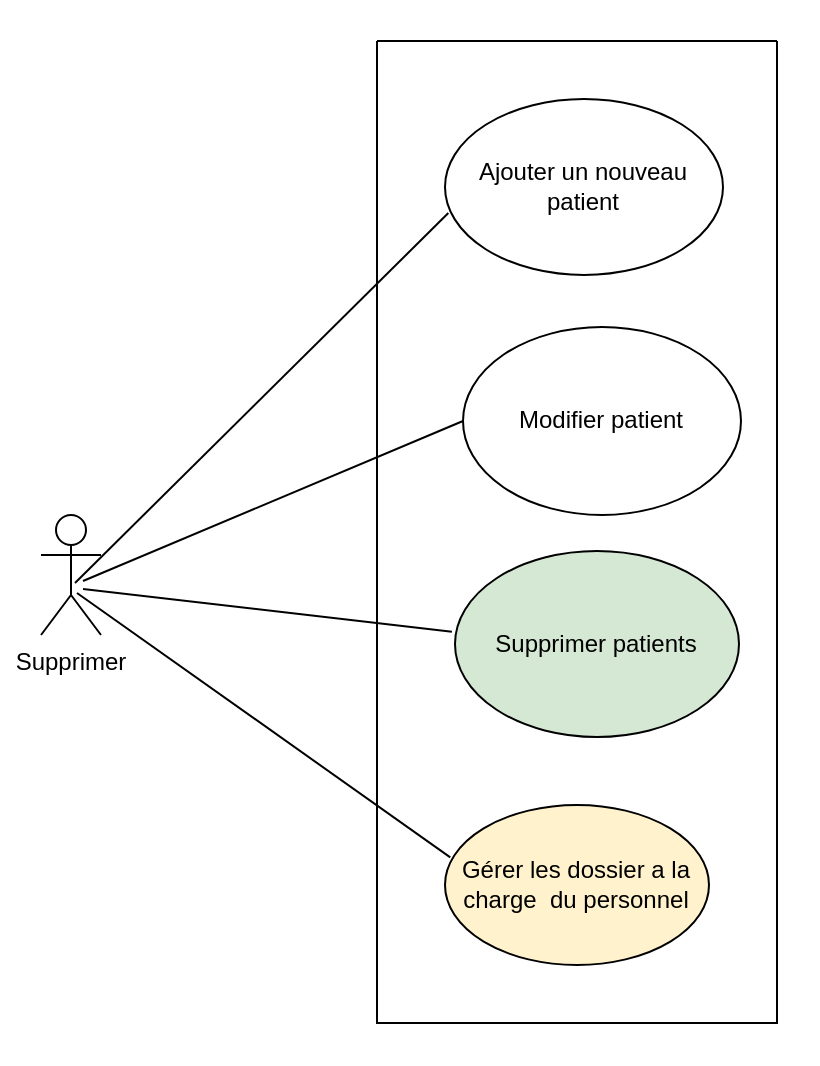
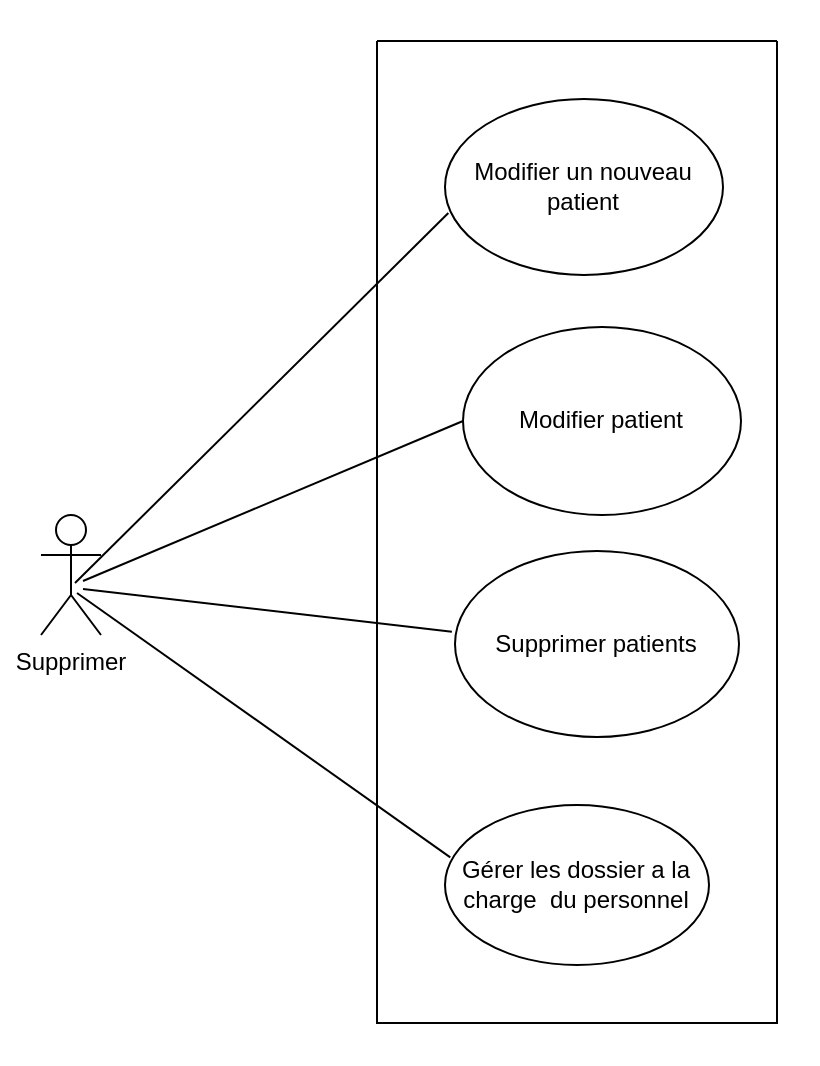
node "Ajouter un nouveau patient": label "Ajouter un nouveau patient" -> "Modifier un nouveau patient"
node "Supprimer patients": fillcolor #d5e8d4 -> #ffffff
node "Gérer les dossier a la charge du personnel": fillcolor #fff2cc -> #ffffff
